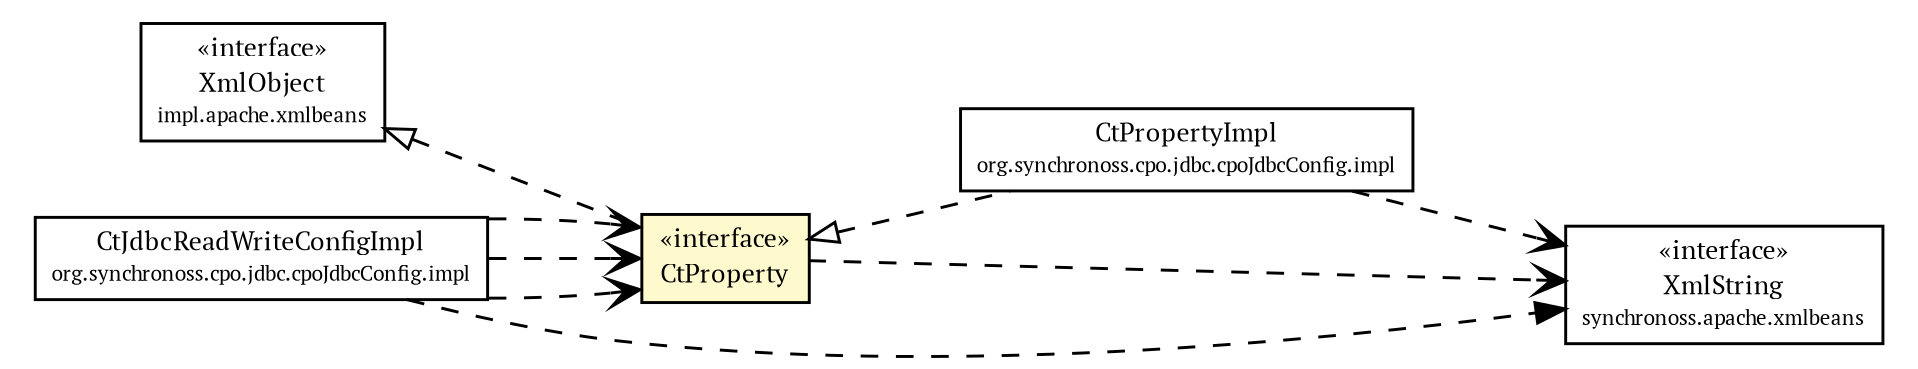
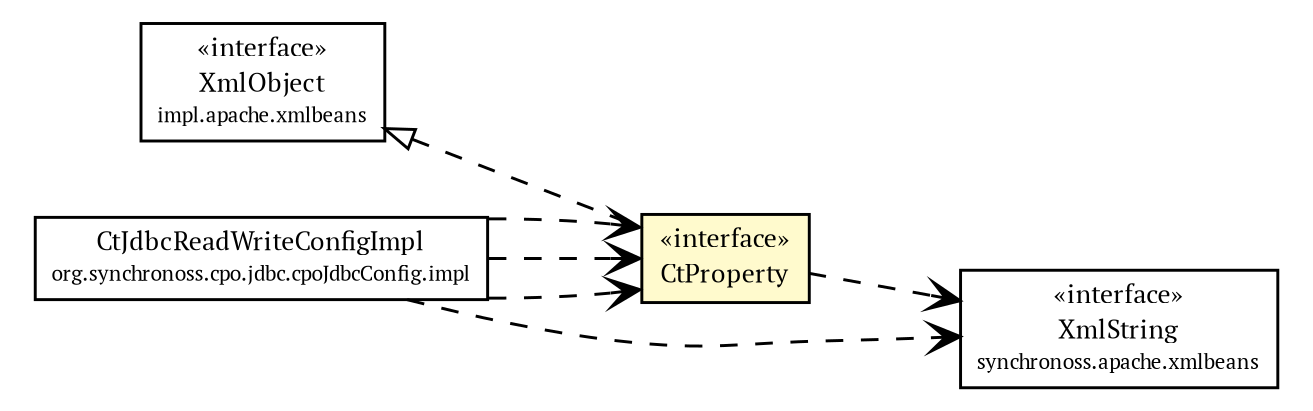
node "CtPropertyImpl": removed
edge "CtJdbcReadWriteConfigImpl" -> "XmlString": arrowhead normal -> open
